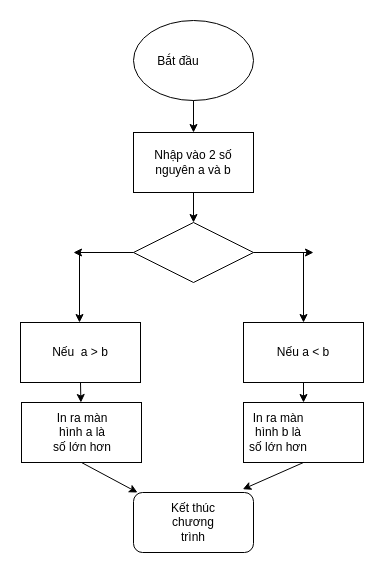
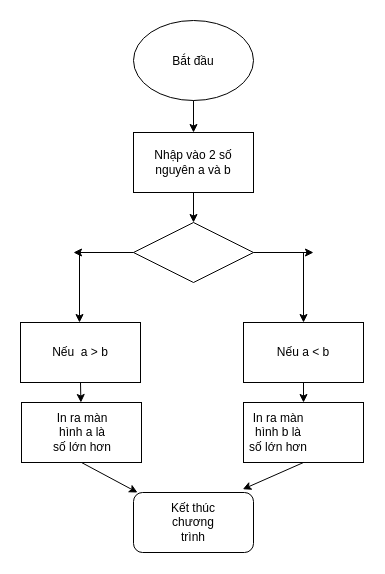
node "Bắt đầu": moved (179, 62) -> (194, 62)
